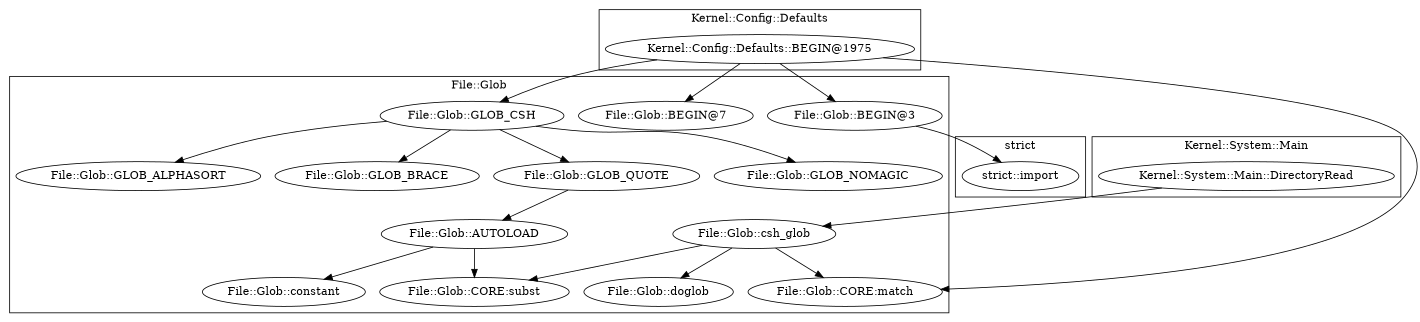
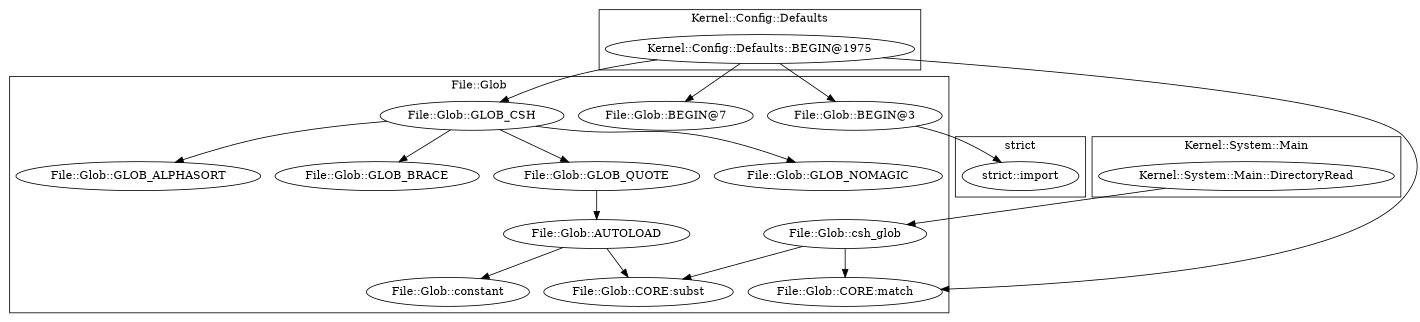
node "File::Glob::doglob": removed
